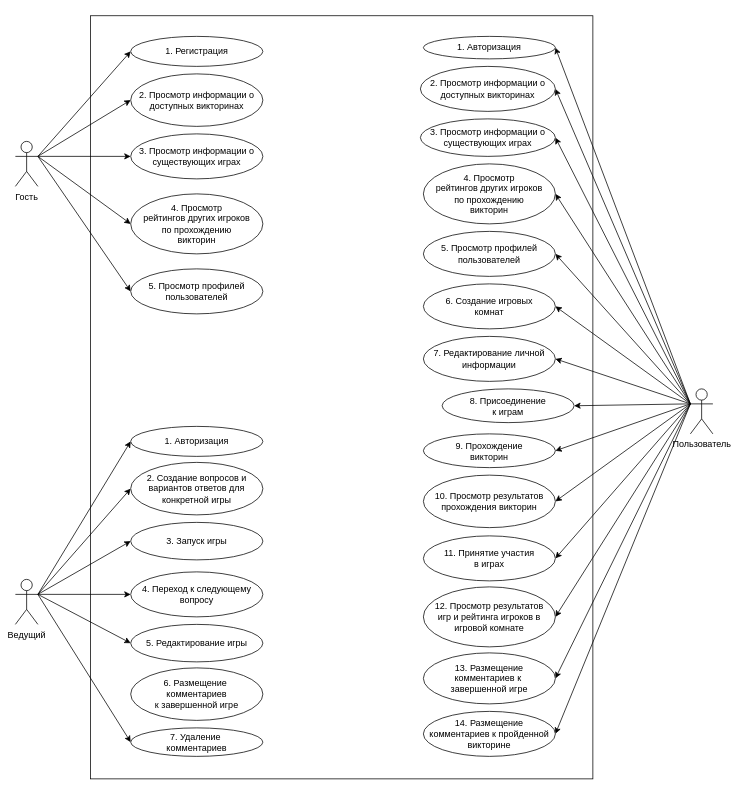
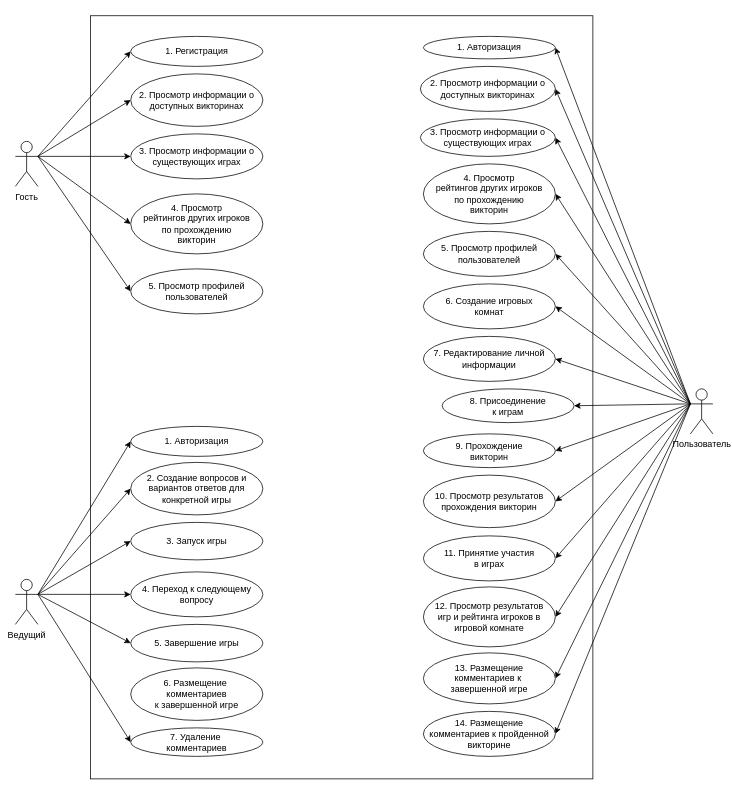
node "5. Редактирование игры": label "5. Редактирование игры" -> "5. Завершение игры"
